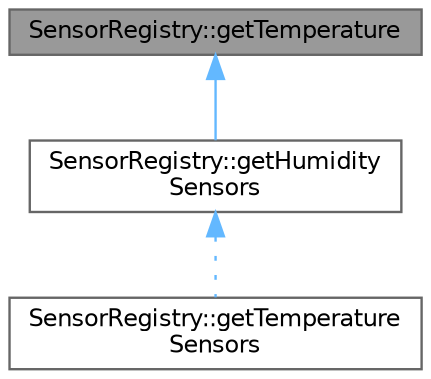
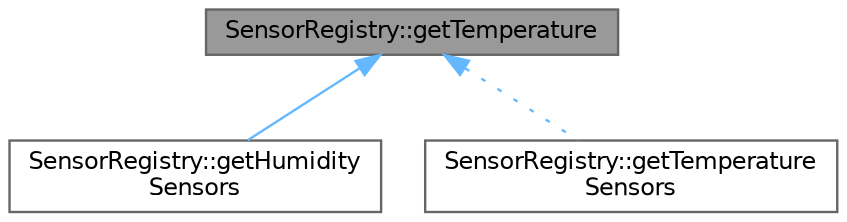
edge "SensorRegistry::getTemperature Sensors" -> "SensorRegistry::getHumidity Sensors": now "SensorRegistry::getTemperature Sensors" -> "SensorRegistry::getTemperature"
